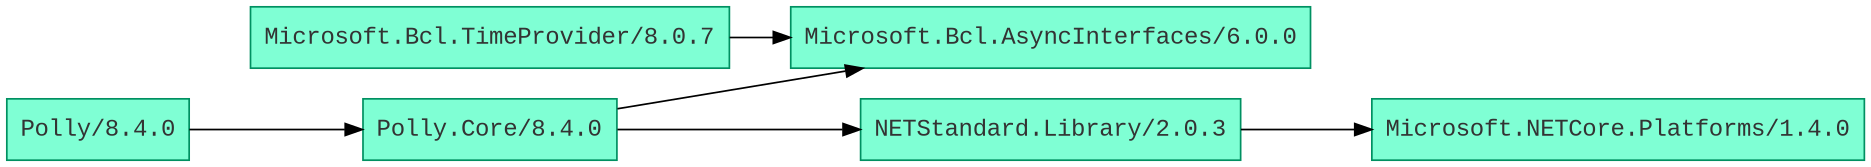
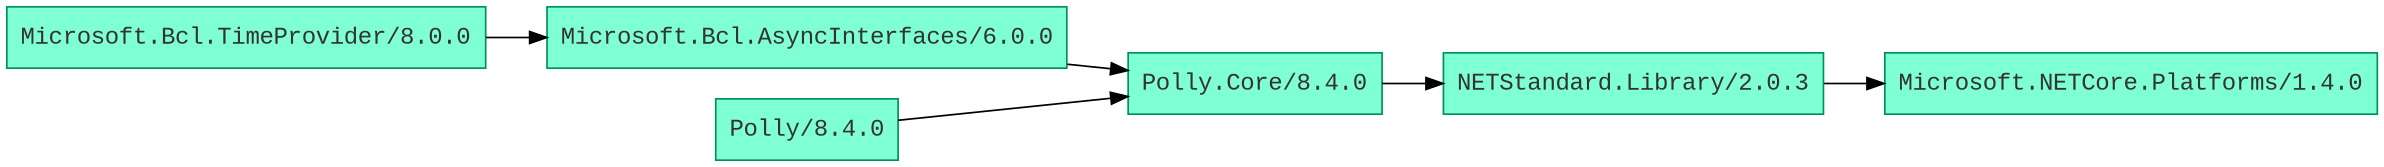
node "Microsoft.Bcl.TimeProvider/8.0.7": label "Microsoft.Bcl.TimeProvider/8.0.7" -> "Microsoft.Bcl.TimeProvider/8.0.0"
edge "Polly.Core/8.4.0" -> "Microsoft.Bcl.AsyncInterfaces/6.0.0": reversed
